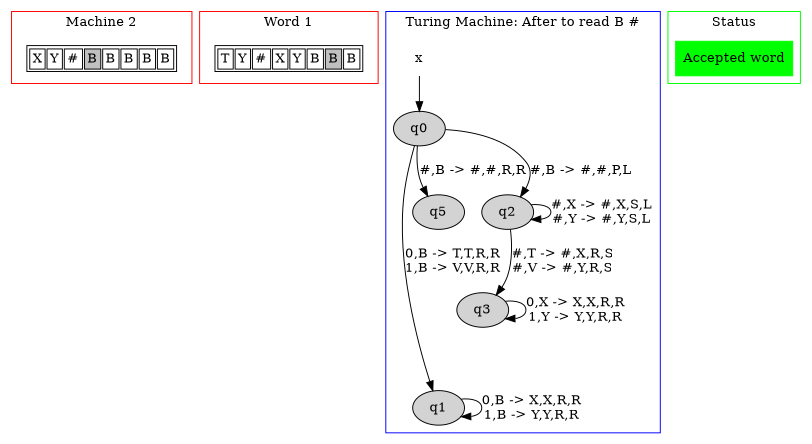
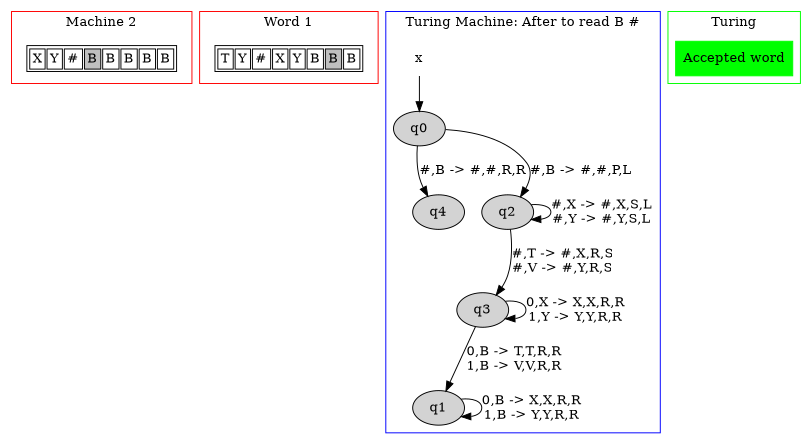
cluster "Status": label "Status" -> "Turing"
node "q5": label "q5" -> "q4"
edge "q0" -> "q1": now "q3" -> "q1"
